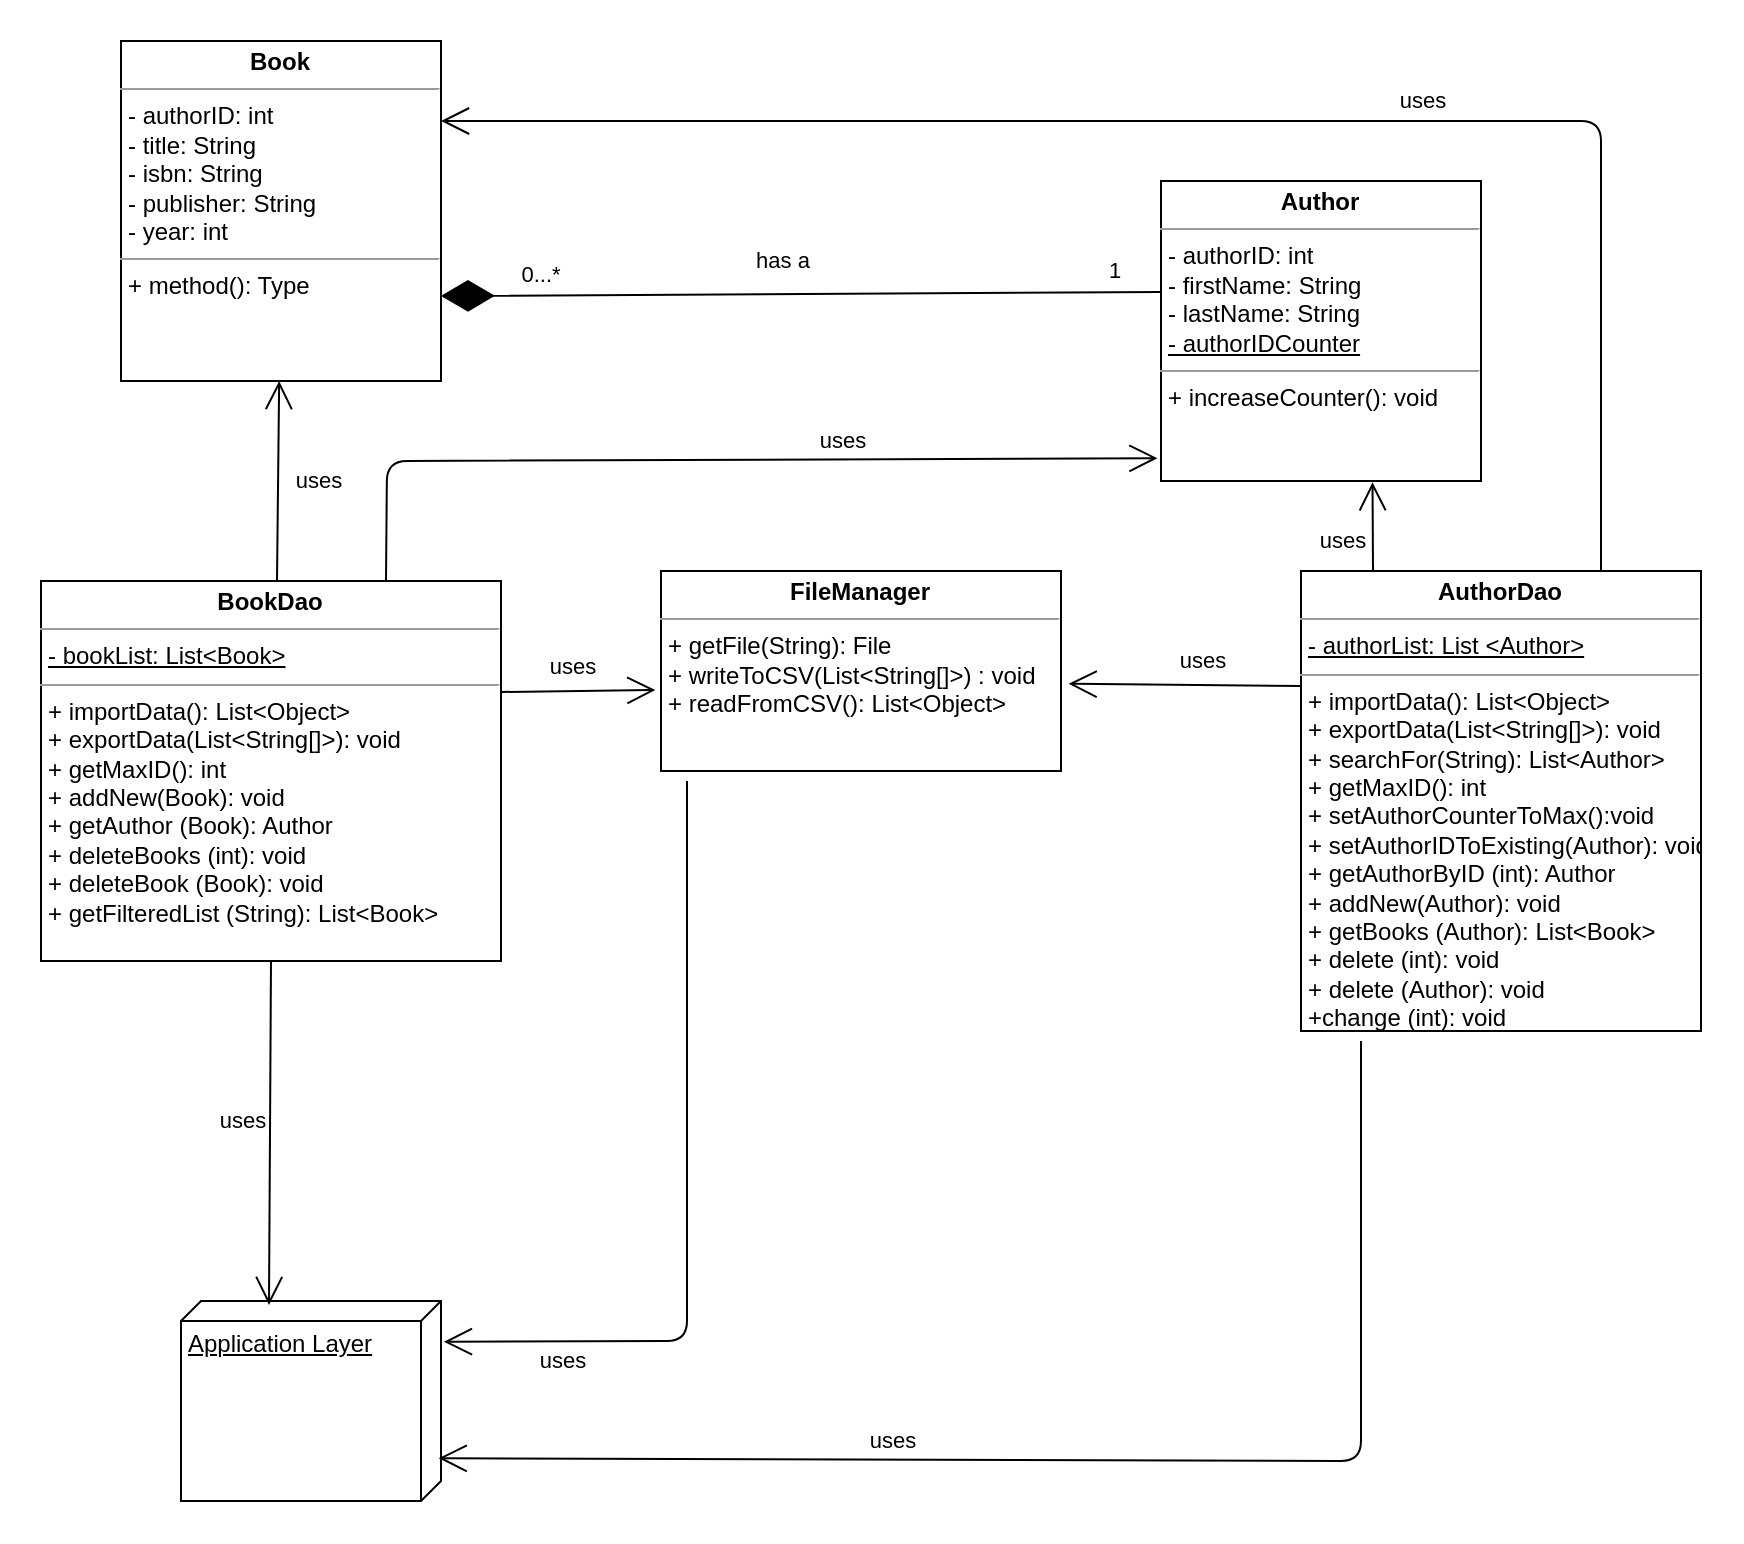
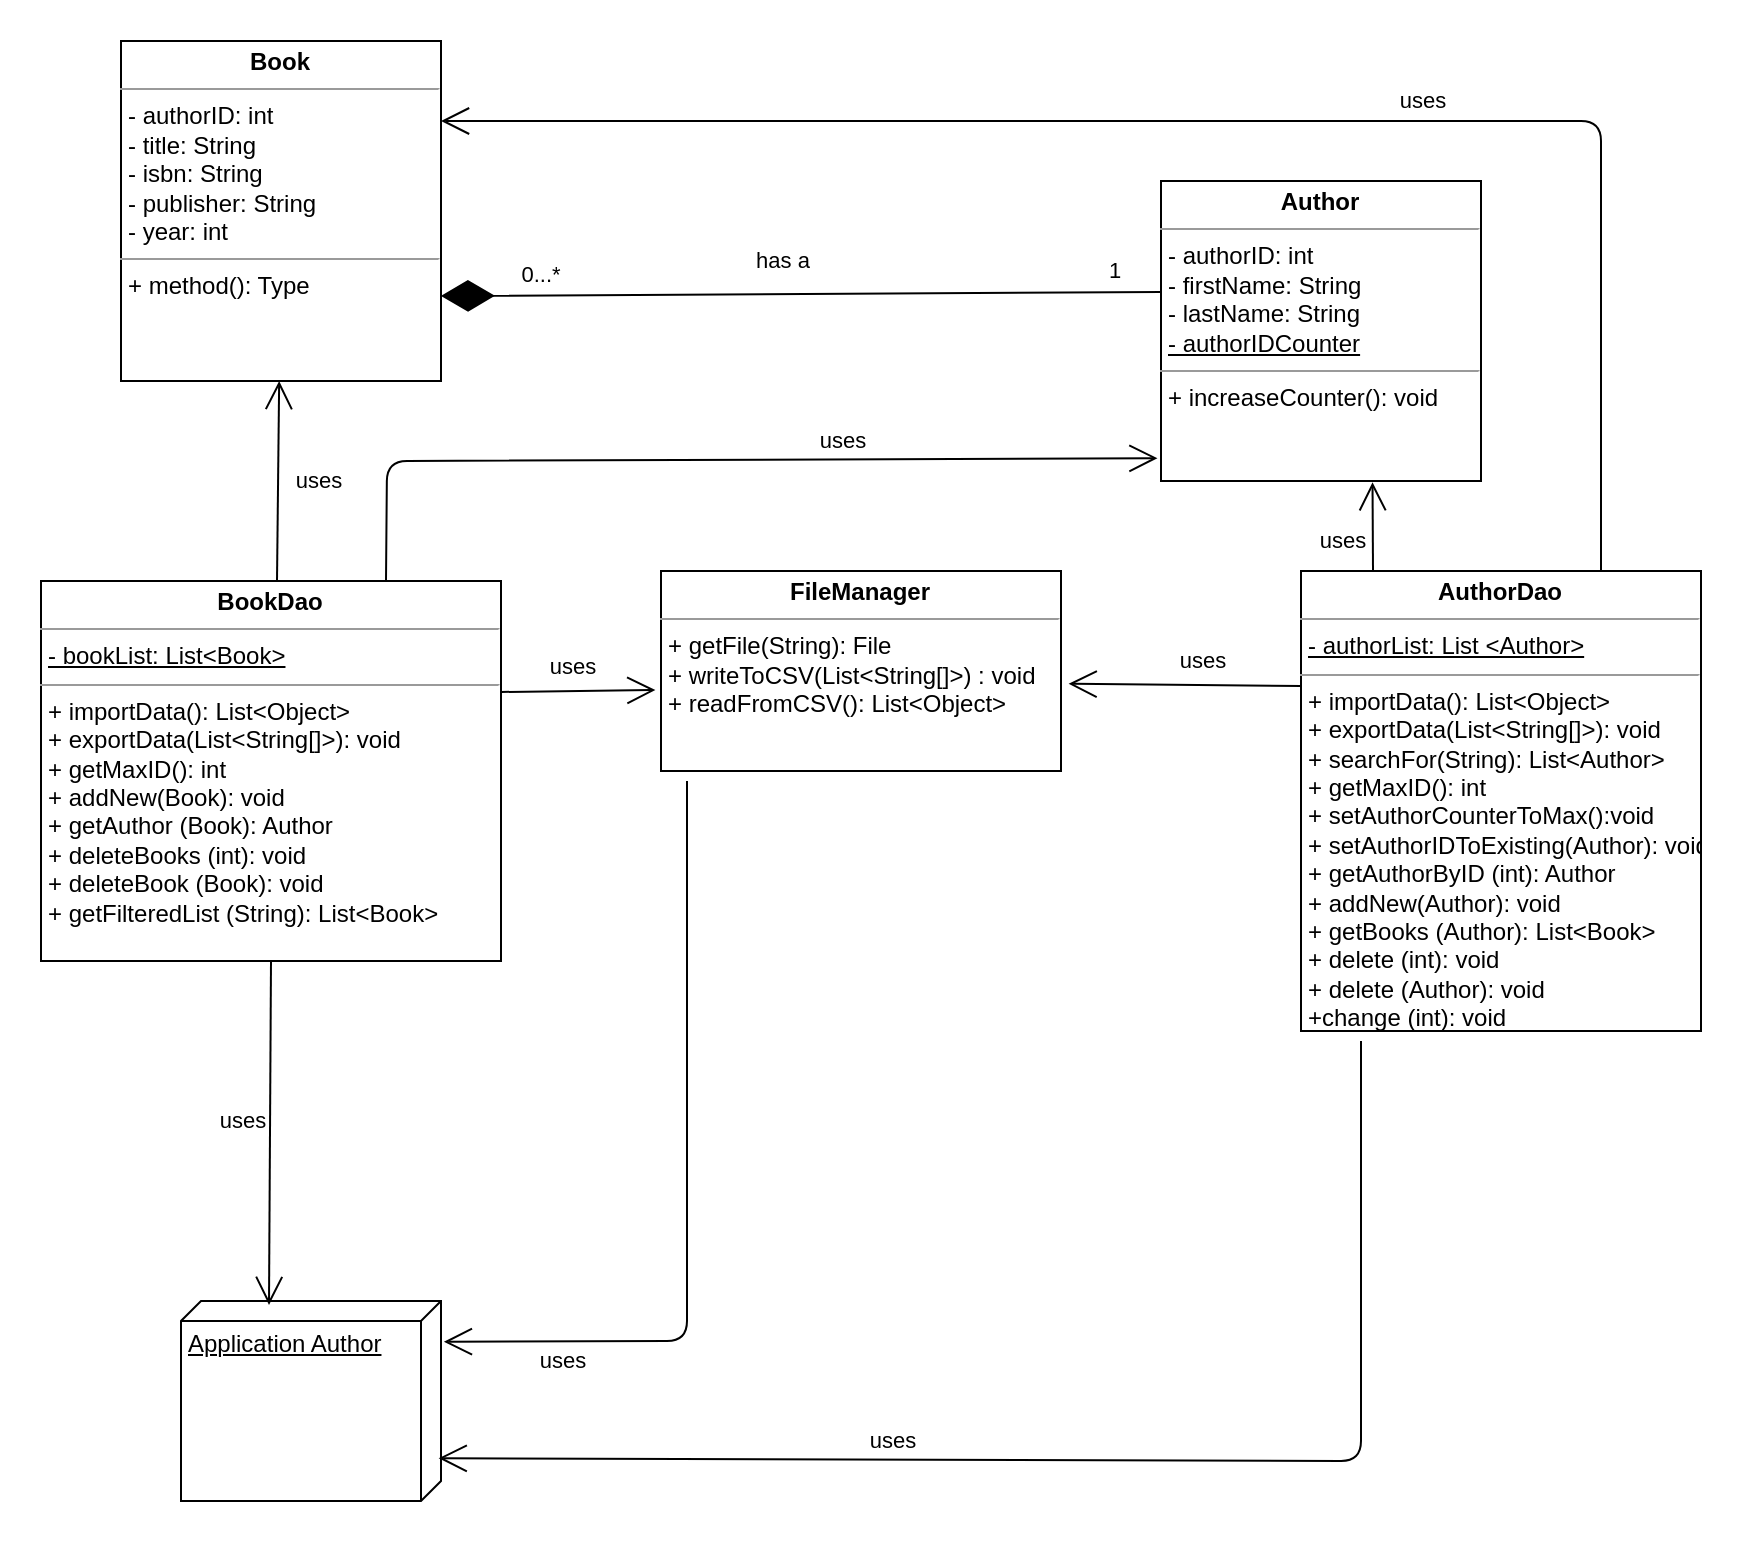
node "Application Layer": label "Application Layer" -> "Application Author"
